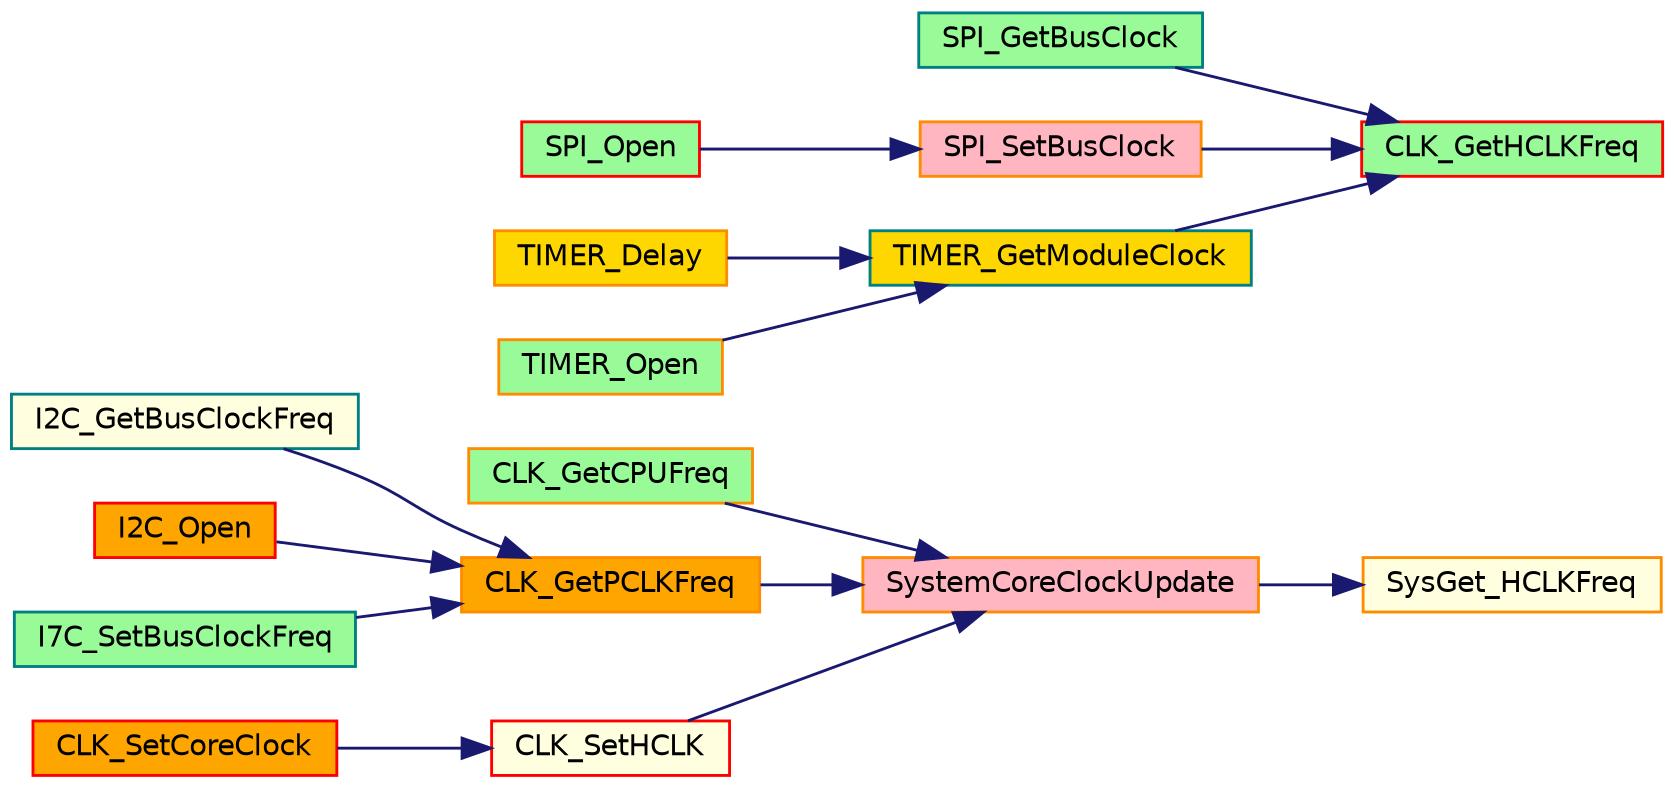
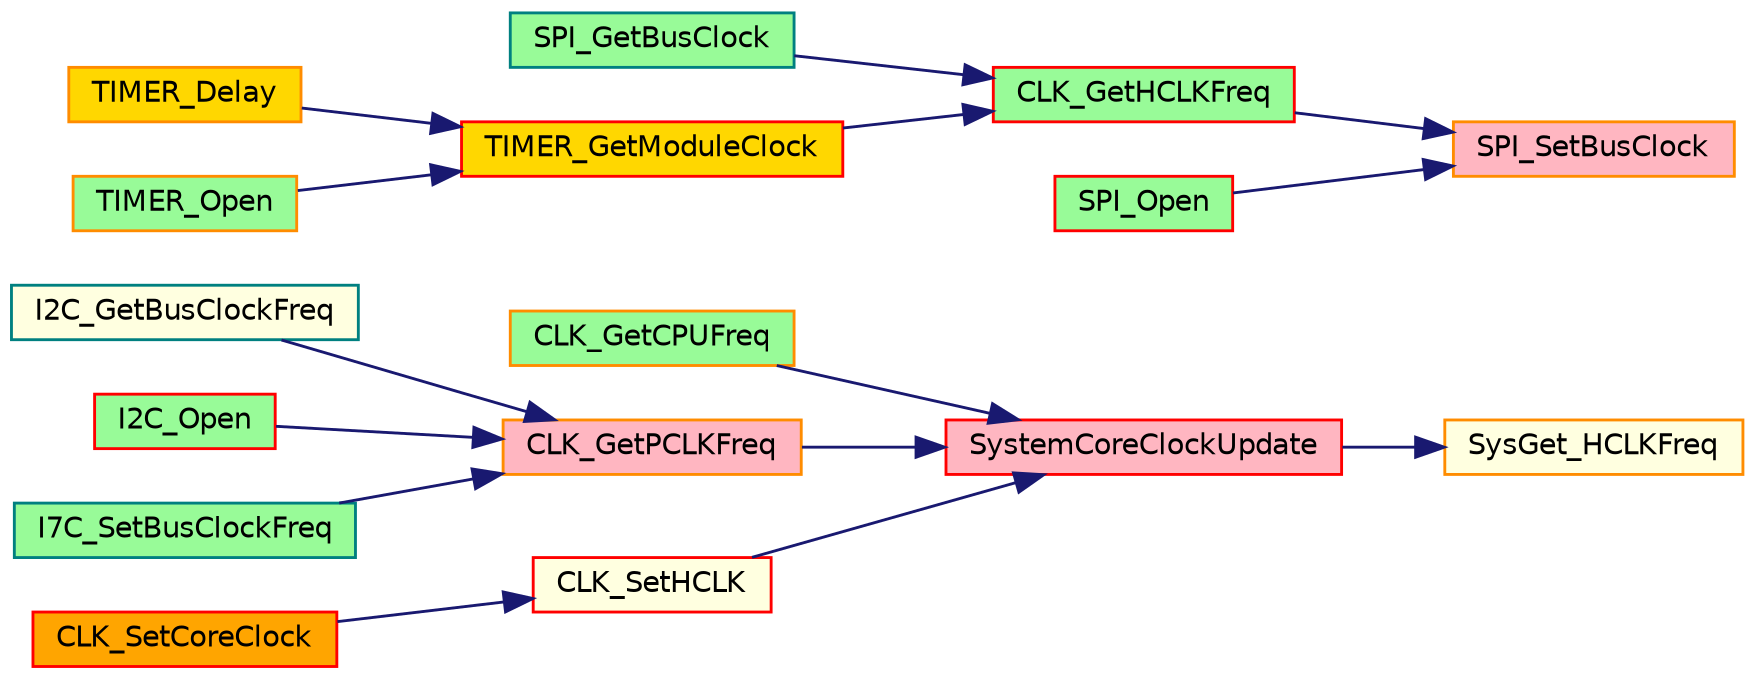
edge "SPI_SetBusClock" -> "CLK_GetHCLKFreq": reversed
node "TIMER_GetModuleClock": color teal -> red
node "I2C_Open": fillcolor orange -> palegreen
node "CLK_GetPCLKFreq": fillcolor orange -> lightpink
node "SystemCoreClockUpdate": color darkorange -> red
